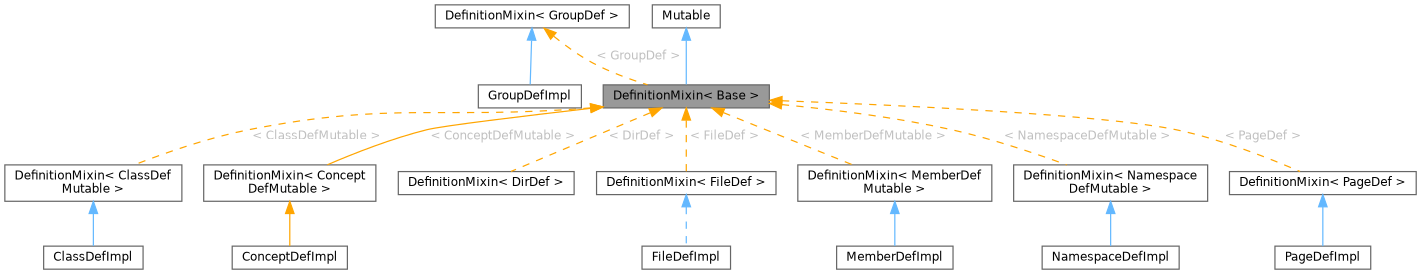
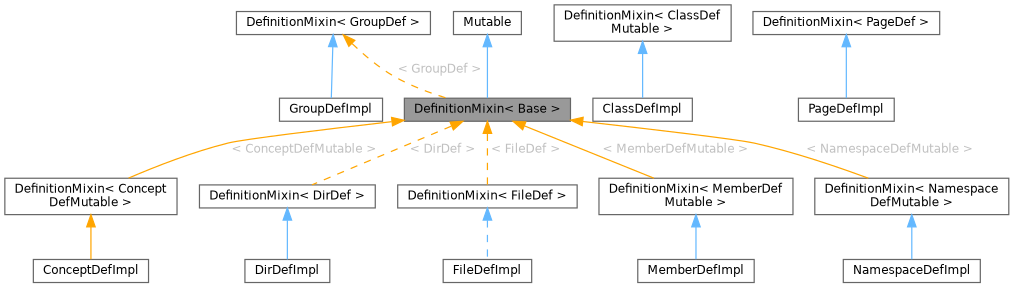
edge "DefinitionMixin< ClassDef Mutable >" -> "DefinitionMixin< Base >": removed, label "< ClassDefMutable >"
edge "DefinitionMixin< PageDef >" -> "DefinitionMixin< Base >": removed, label "< PageDef >"
edge "DefinitionMixin< Namespace DefMutable >" -> "DefinitionMixin< Base >": style dashed -> solid
edge "DefinitionMixin< MemberDef Mutable >" -> "DefinitionMixin< Base >": style dashed -> solid
node "DirDefImpl": added
